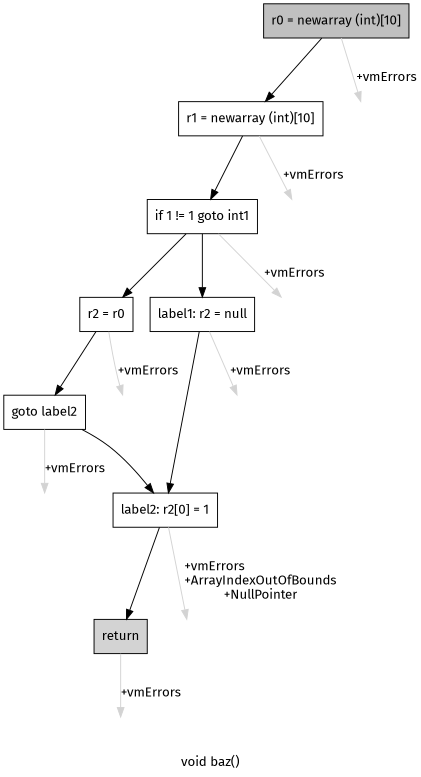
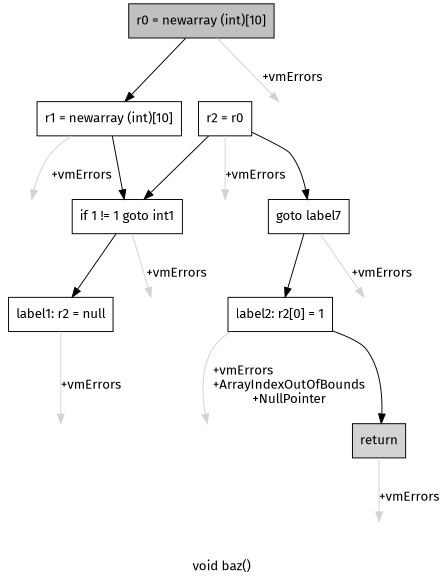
edge "if 1 != 1 goto int1" -> "r2 = r0": reversed
edge "label1: r2 = null" -> "label2: r2[0] = 1": removed
node "goto label2": label "goto label2" -> "goto label7"
